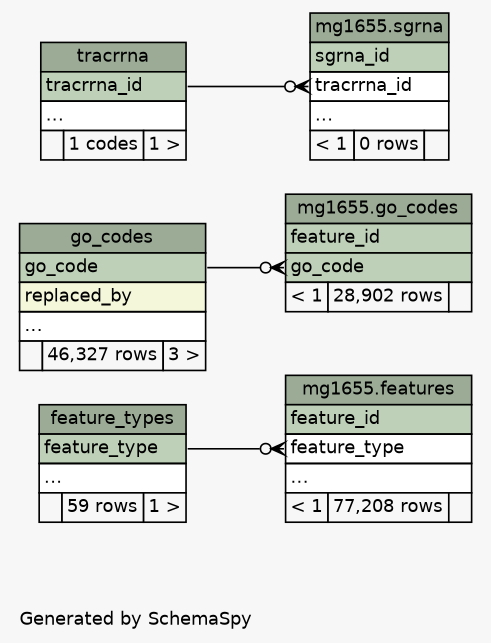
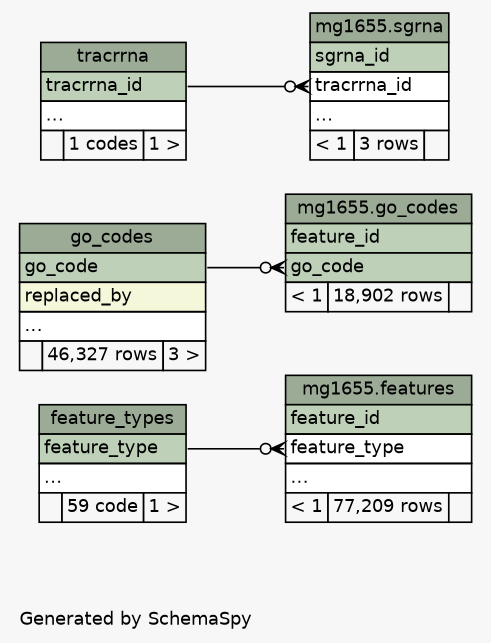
node "mg1655.sgrna": text "0 rows" -> "3 rows"
node "mg1655.go_codes": text "28,902 rows" -> "18,902 rows"
node "feature_types": text "59 rows" -> "59 code"
node "mg1655.features": text "77,208 rows" -> "77,209 rows"
